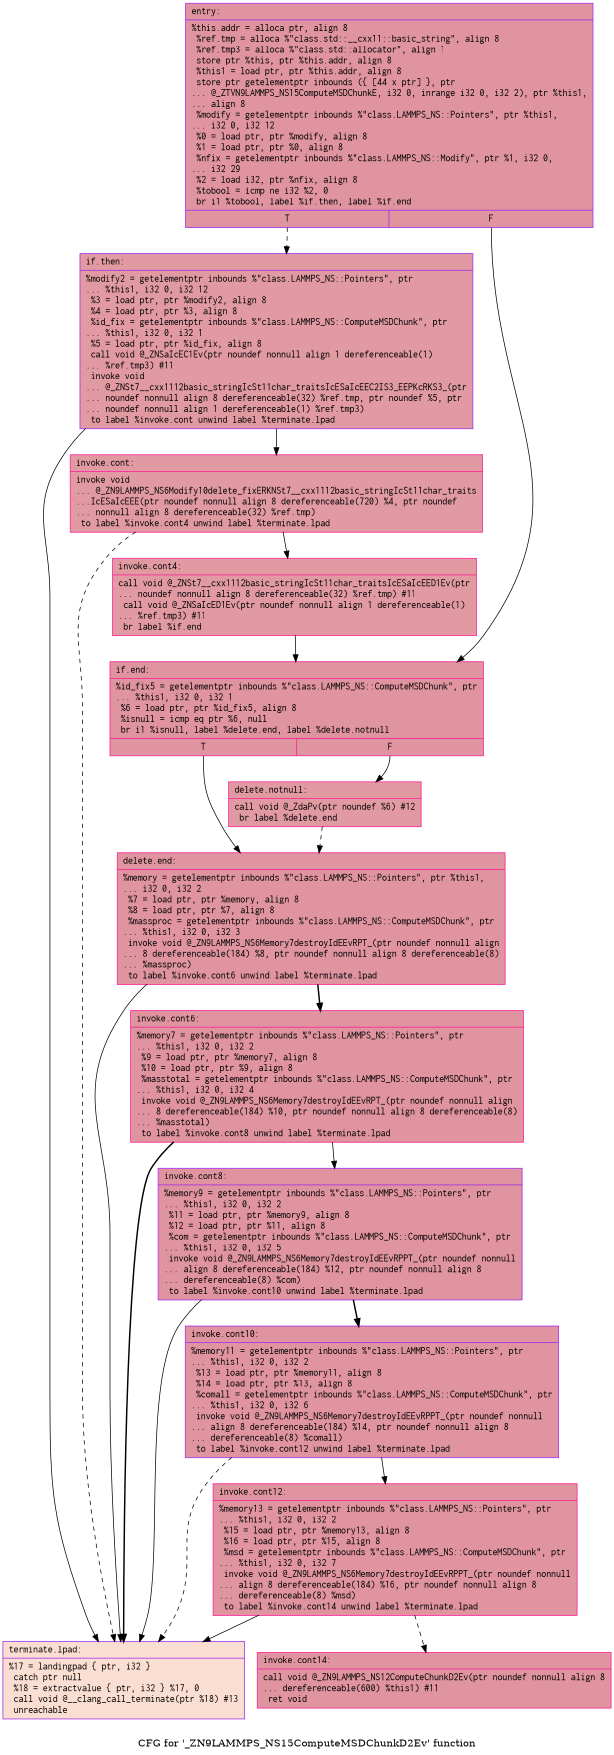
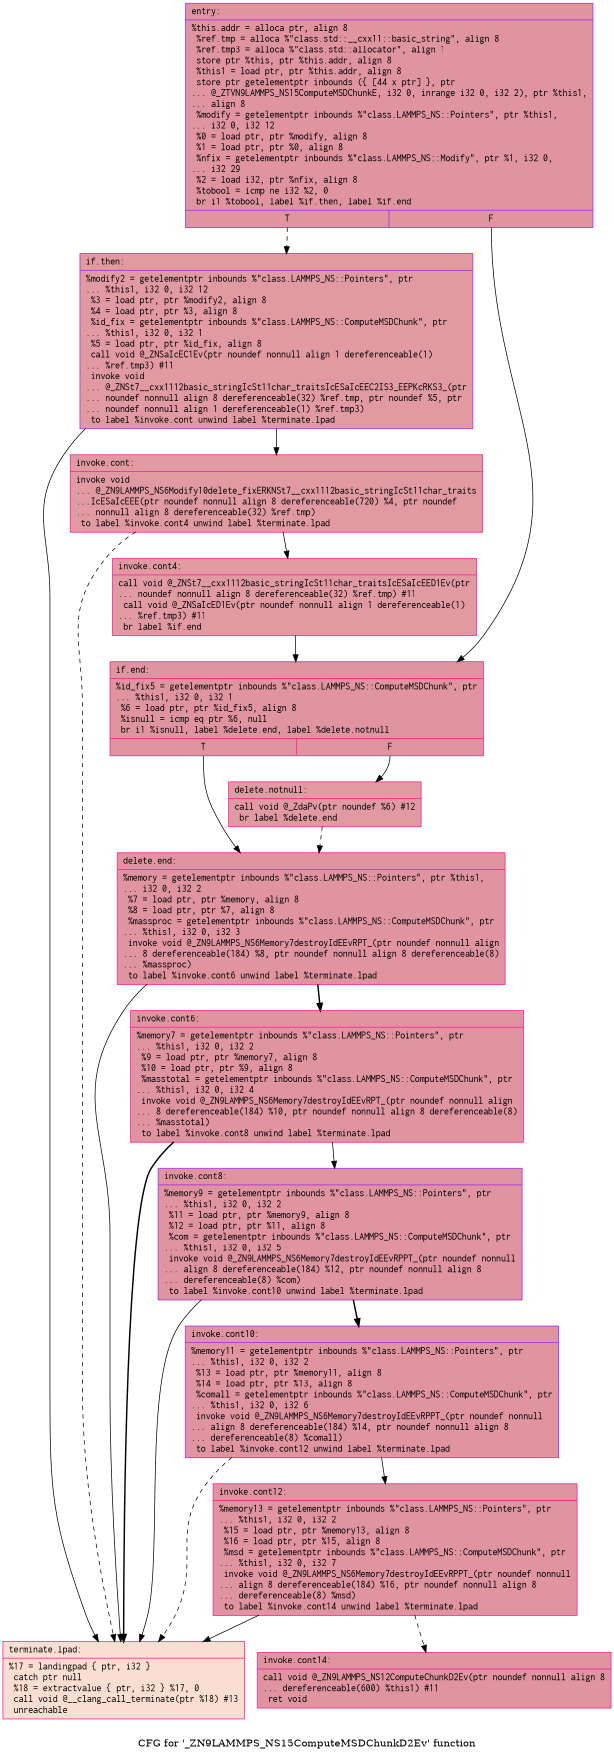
node "terminate.lpad:": color purple -> deeppink
